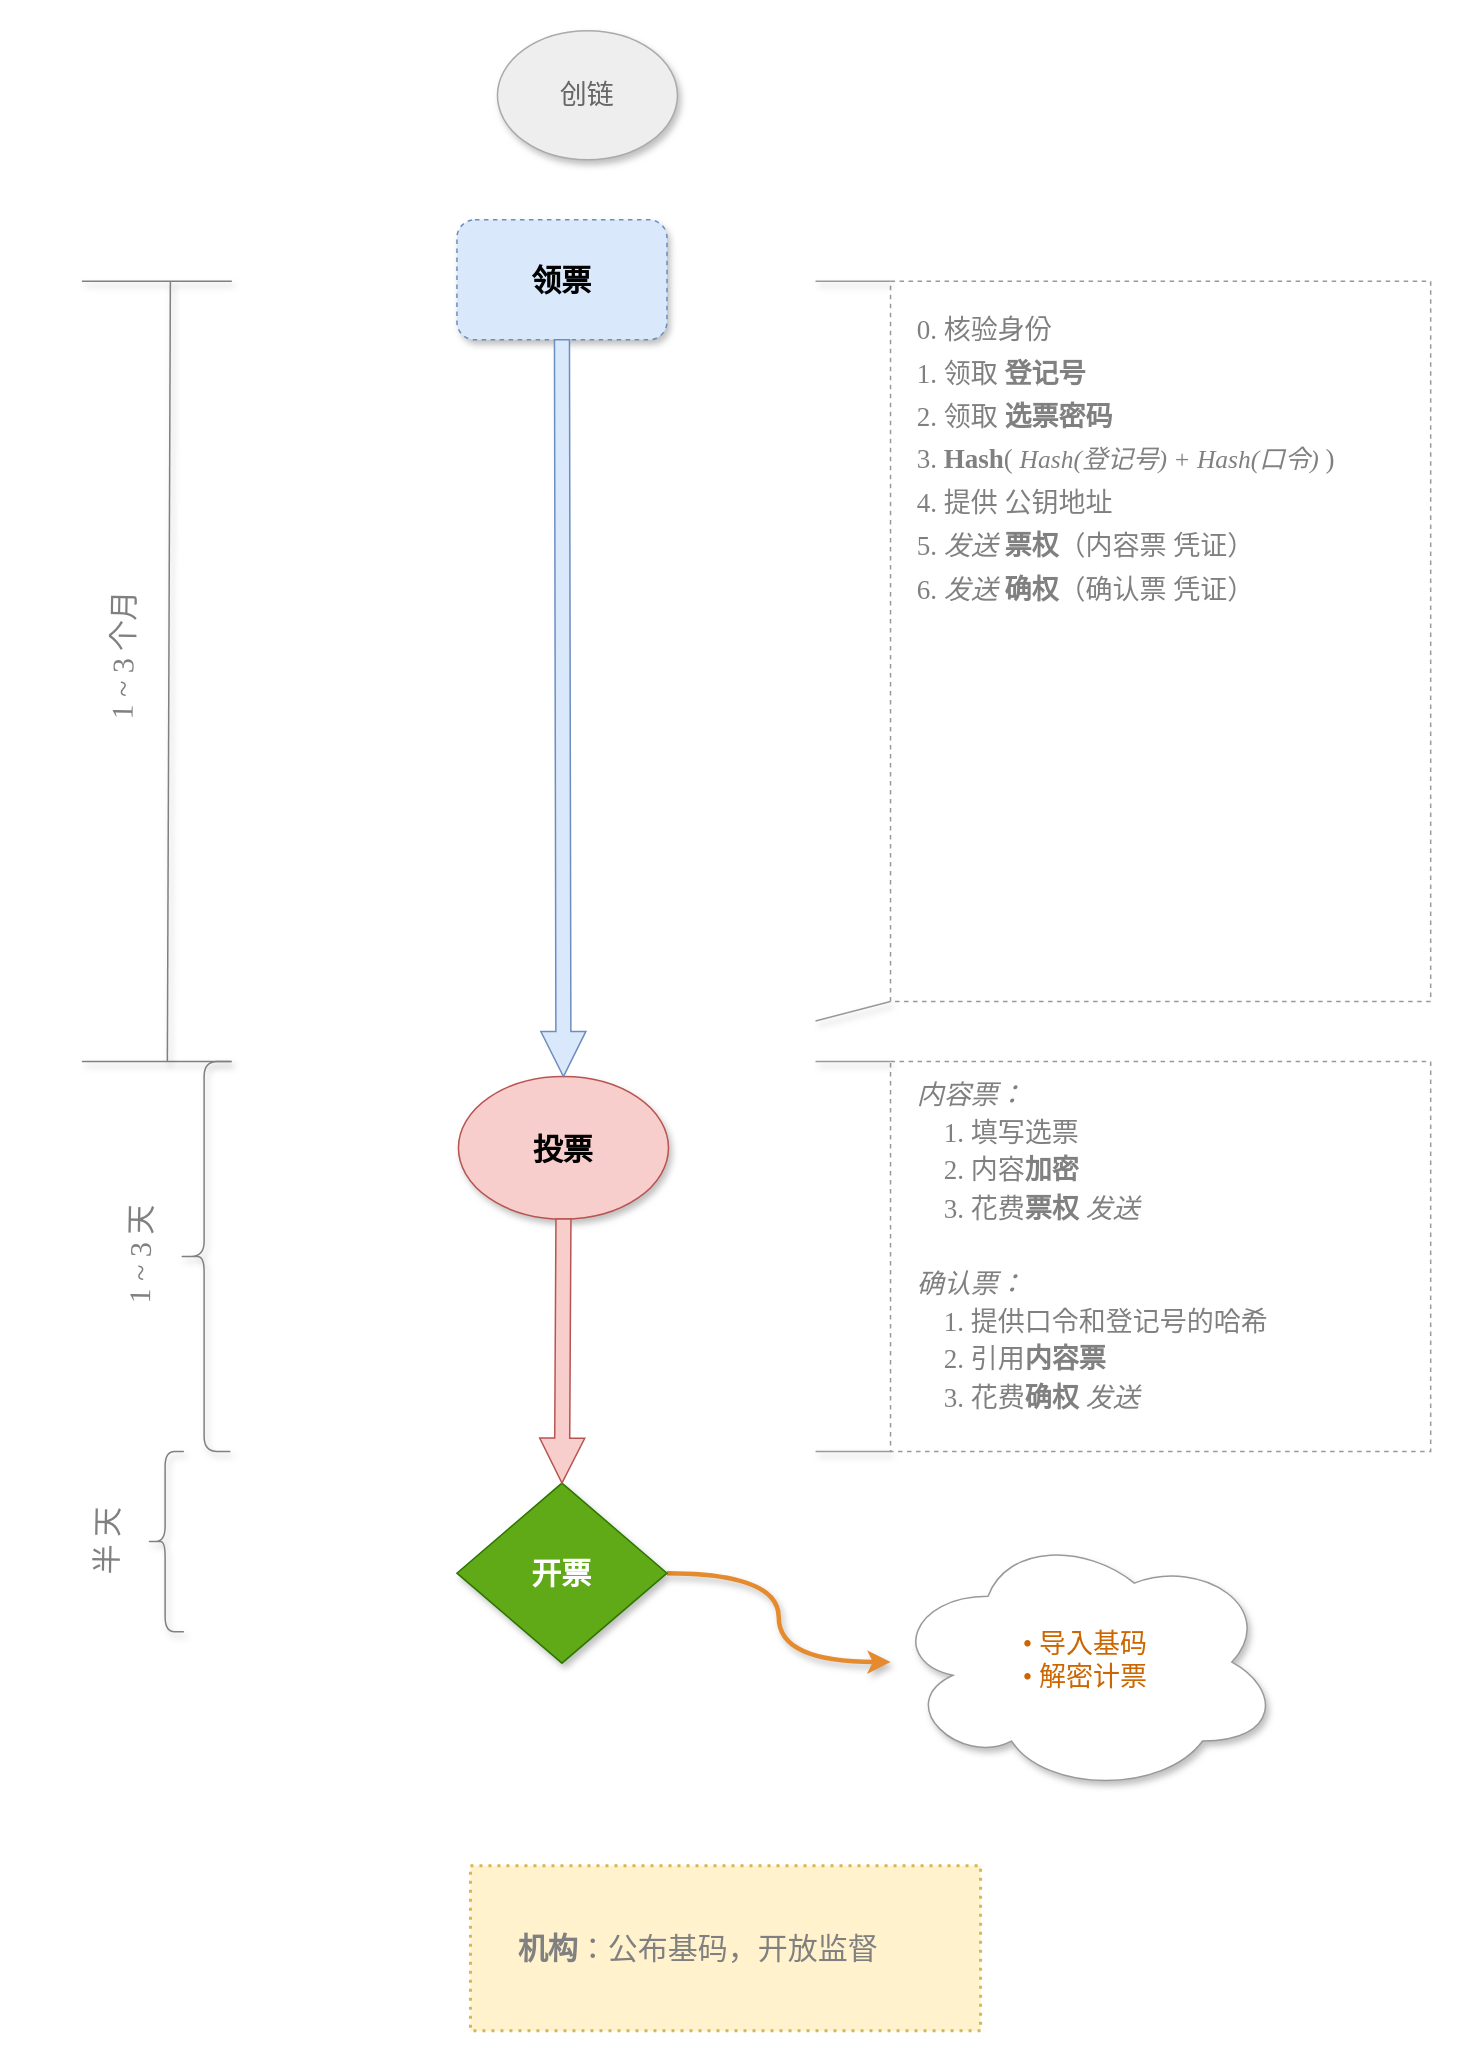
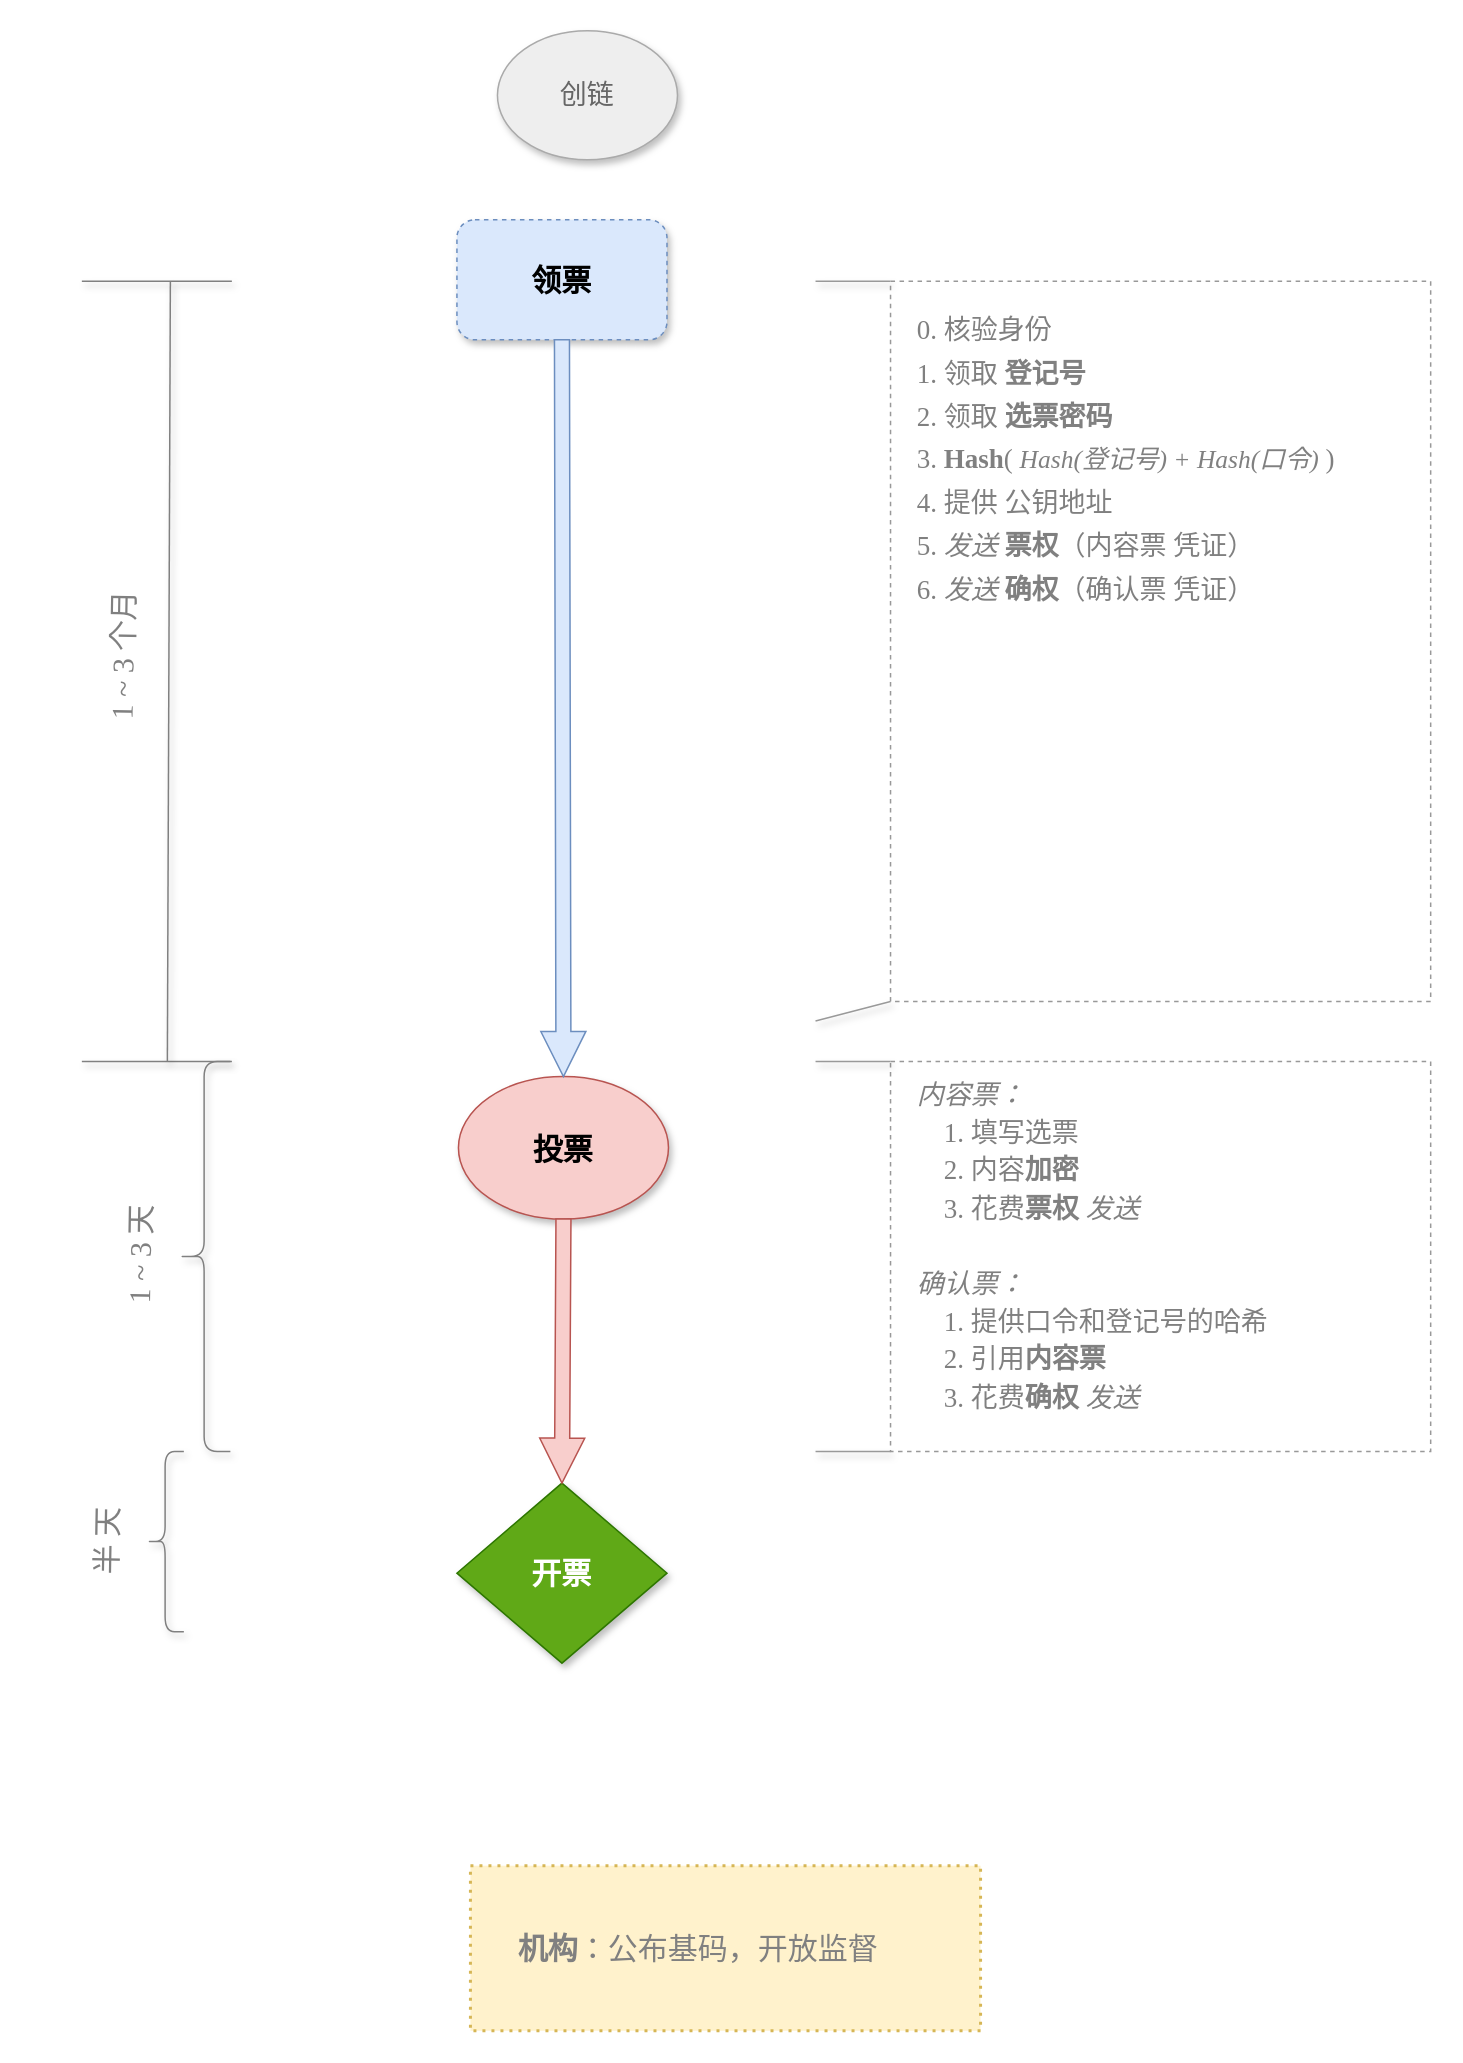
edge "开票" -> "• 导入基码• 解密计票": removed
node "• 导入基码• 解密计票": removed
